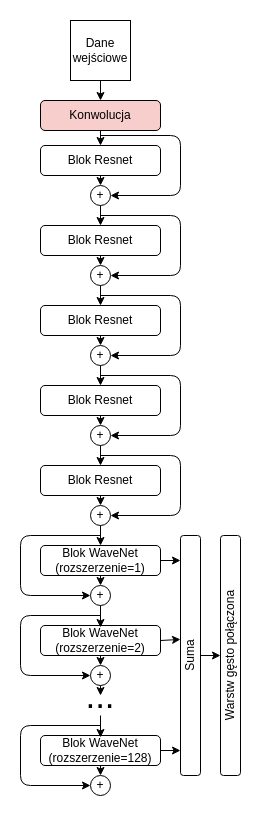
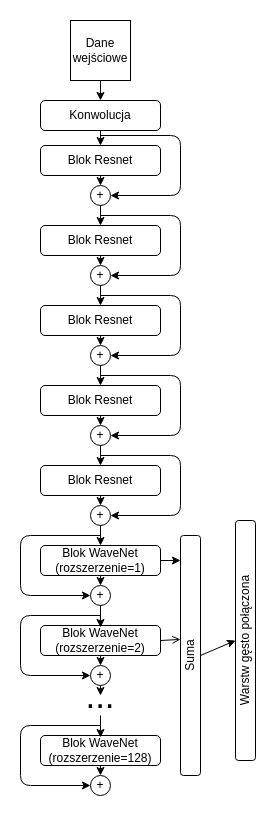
node "Konwolucja": fillcolor #f8cecc -> #ffffff
edge "Blok WaveNet (rozszerzenie=2)" -> "Suma": arrowhead classic -> open
node "Warstw gęsto połączona": moved (231, 656) -> (246, 641)
edge "Blok WaveNet (rozszerzenie=128)" -> "Suma": removed
